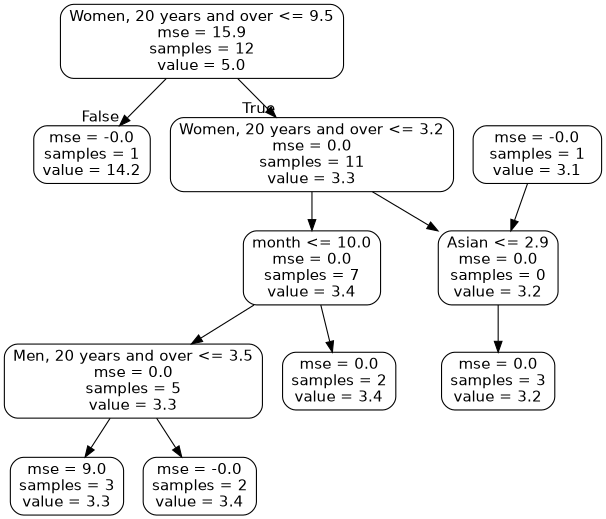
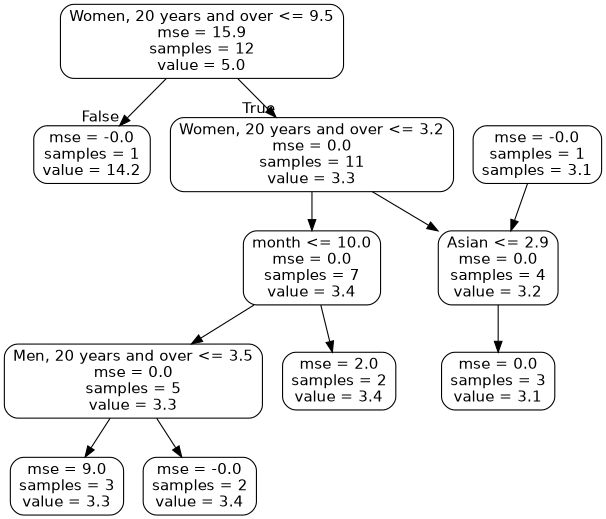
node "mse = -0.0 samples = 1 value = 3.1": label "mse = -0.0 samples = 1 value = 3.1" -> "mse = -0.0 samples = 1 samples = 3.1"
node "Asian <= 2.9 mse = 0.0 samples = 0 value = 3.2": label "Asian <= 2.9 mse = 0.0 samples = 0 value = 3.2" -> "Asian <= 2.9 mse = 0.0 samples = 4 value = 3.2"
node "mse = 0.0 samples = 2 value = 3.4": label "mse = 0.0 samples = 2 value = 3.4" -> "mse = 2.0 samples = 2 value = 3.4"
node "mse = 0.0 samples = 3 value = 3.2": label "mse = 0.0 samples = 3 value = 3.2" -> "mse = 0.0 samples = 3 value = 3.1"
